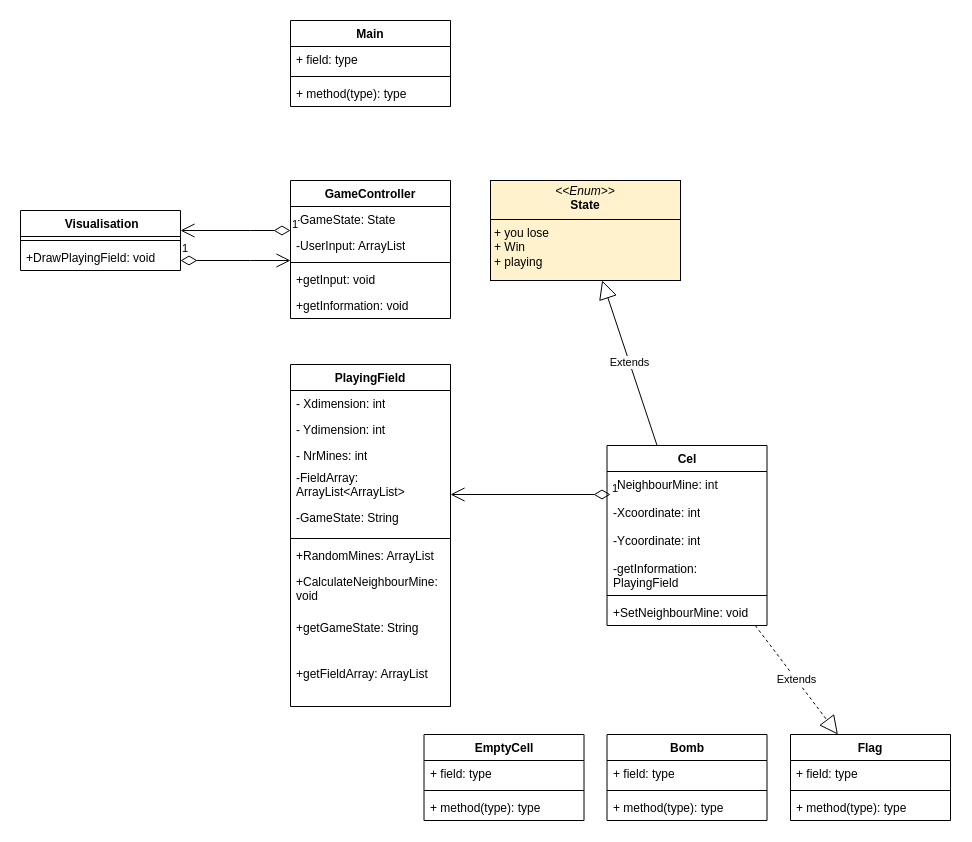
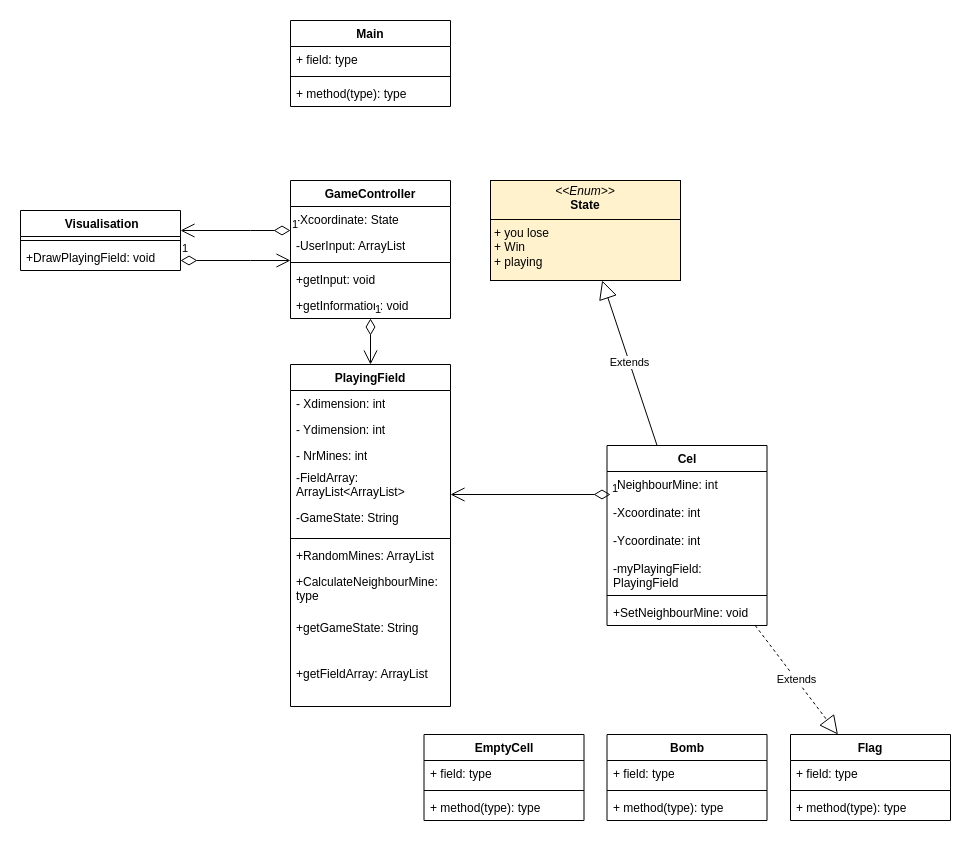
node "-GameState: State": label "-GameState: State" -> "-Xcoordinate: State"
edge "GameController" -- "PlayingField": added, label "1"
node "-getInformation: PlayingField": label "-getInformation: PlayingField" -> "-myPlayingField: PlayingField"
node "+CalculateNeighbourMine: void": label "+CalculateNeighbourMine: void" -> "+CalculateNeighbourMine: type"
